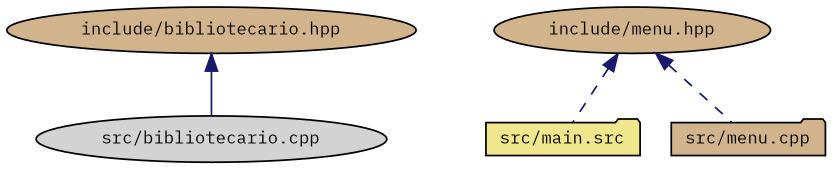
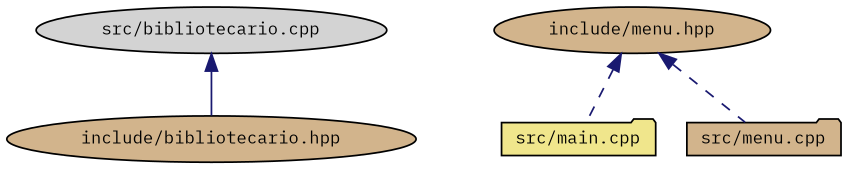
edge "src/bibliotecario.cpp" -> "include/bibliotecario.hpp": reversed
node "src/main.src": label "src/main.src" -> "src/main.cpp"
